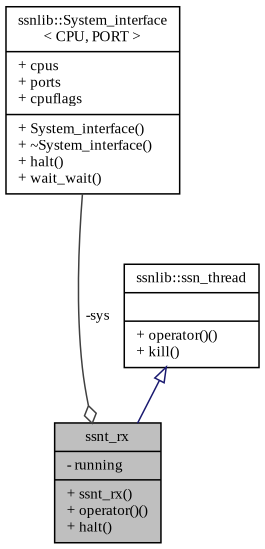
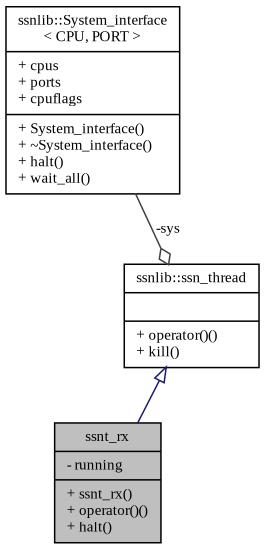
node "ssnlib::System_interface": text "+ wait_wait()" -> "+ wait_all()"
edge "ssnlib::System_interface" -> "ssnt_rx": now "ssnlib::System_interface" -> "ssnlib::ssn_thread"
